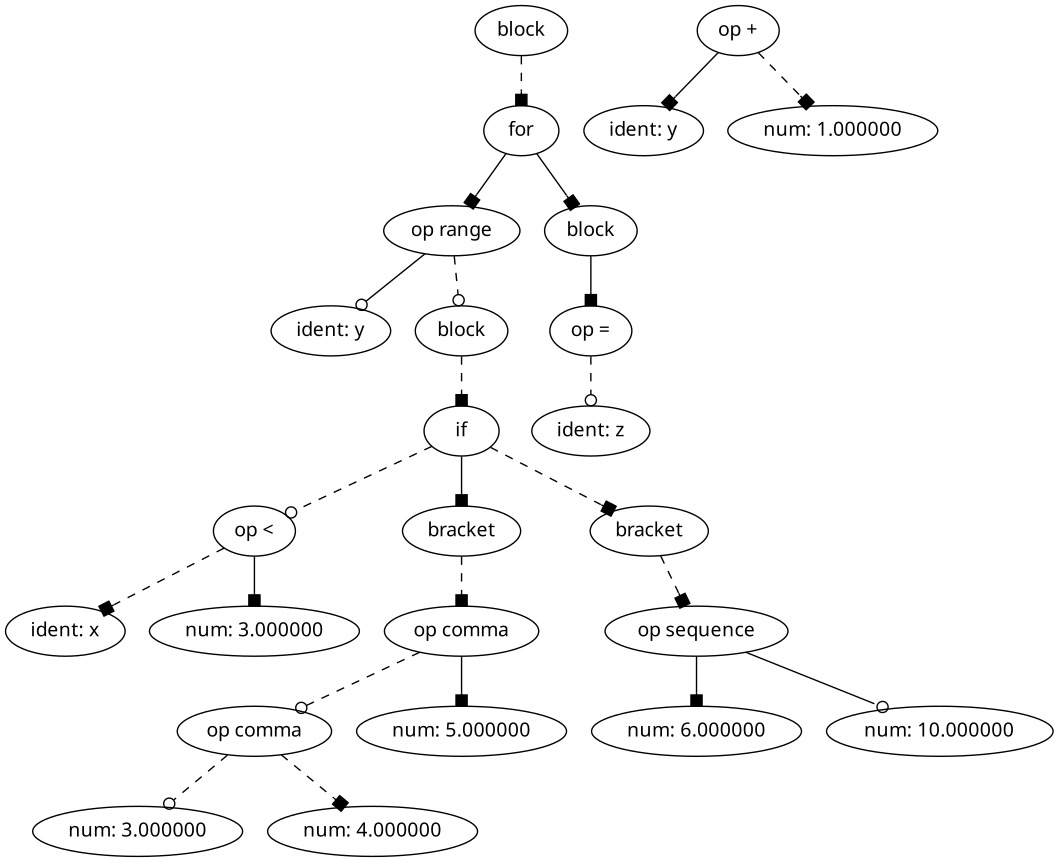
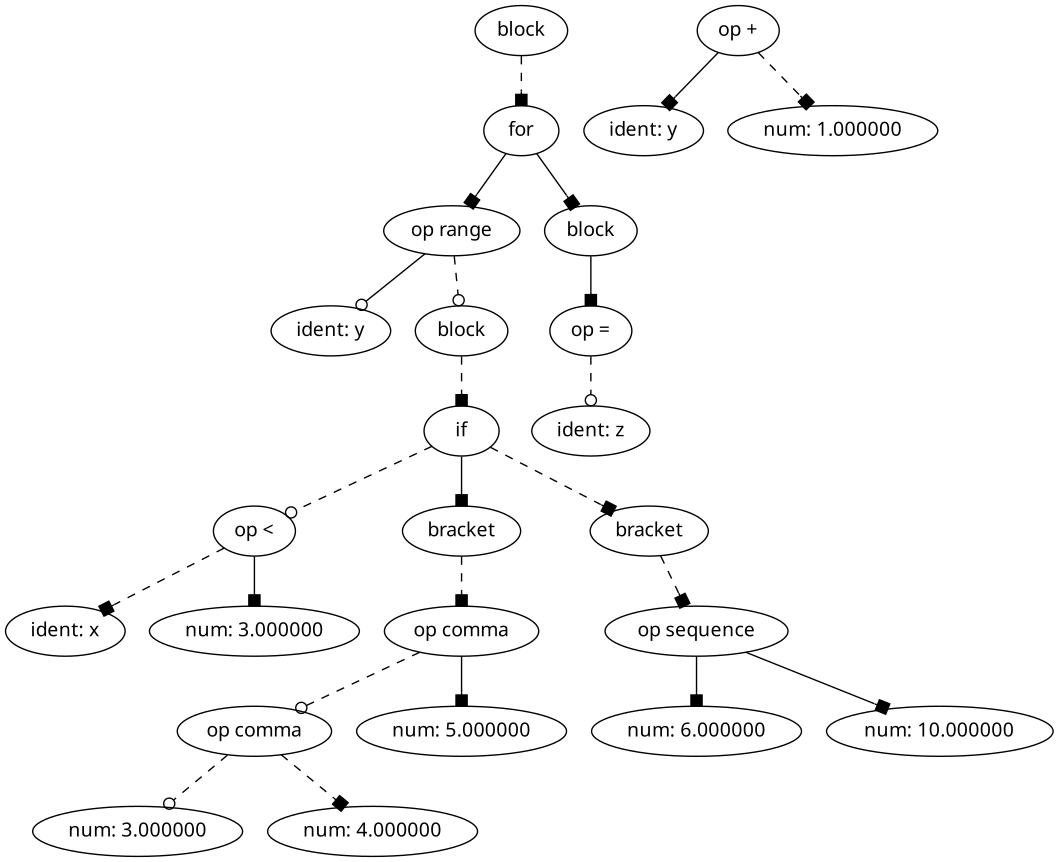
edge "op sequence" -> "num: 10.000000": arrowhead odot -> box
